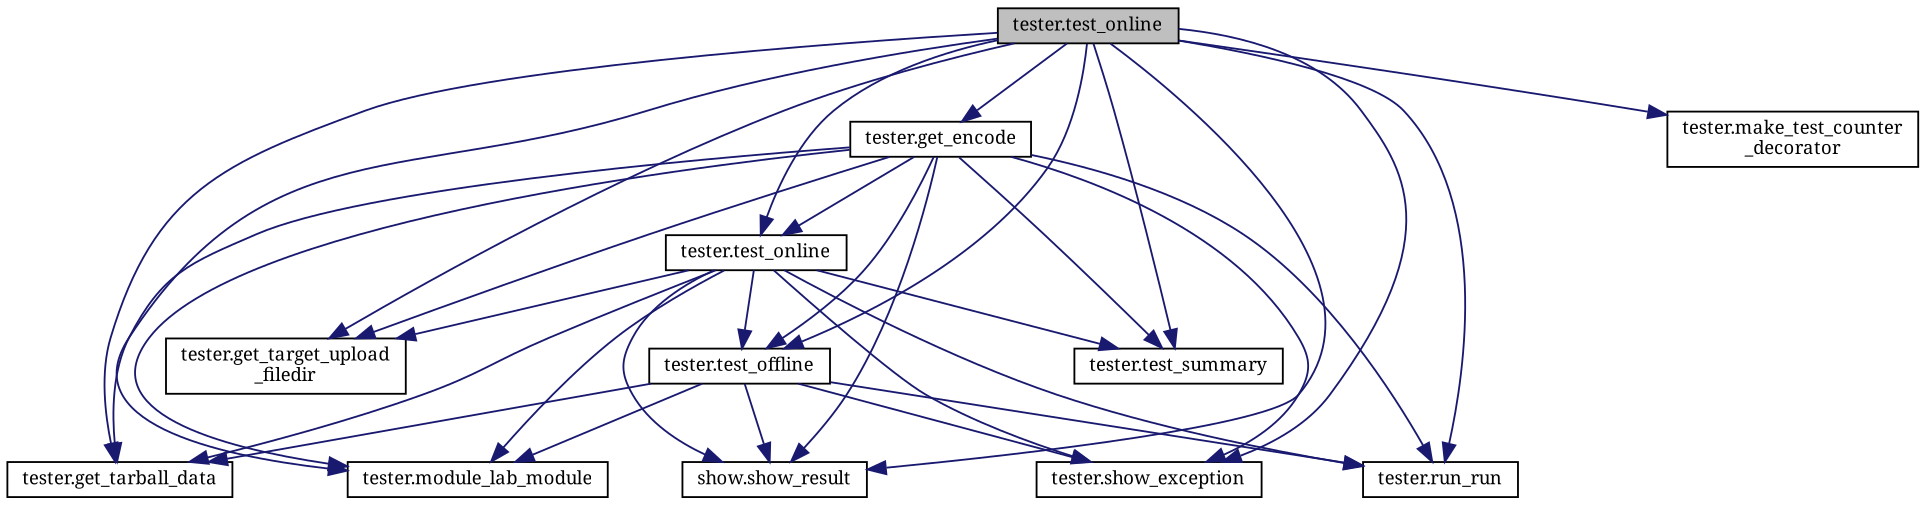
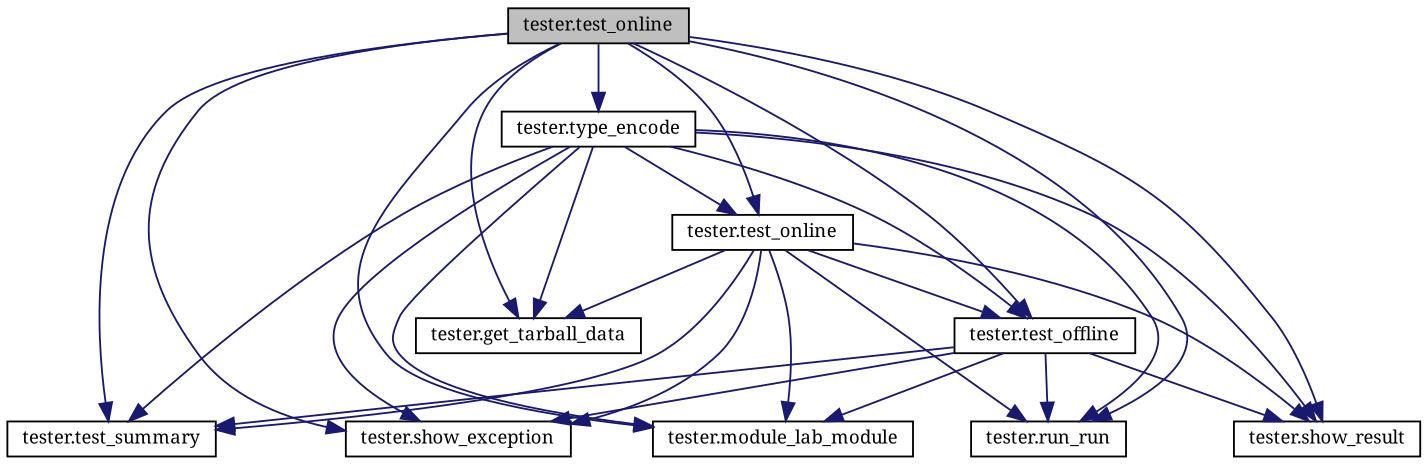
node "tester.get_encode": label "tester.get_encode" -> "tester.type_encode"
node "tester.make_test_counter _decorator": removed
node "tester.get_target_upload _filedir": removed
edge "tester.test_offline" -> "tester.get_tarball_data": now "tester.test_offline" -> "tester.test_summary"
node "show.show_result": label "show.show_result" -> "tester.show_result"
